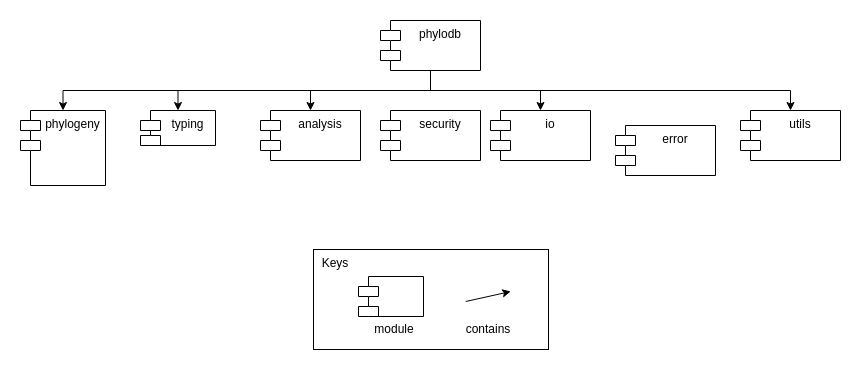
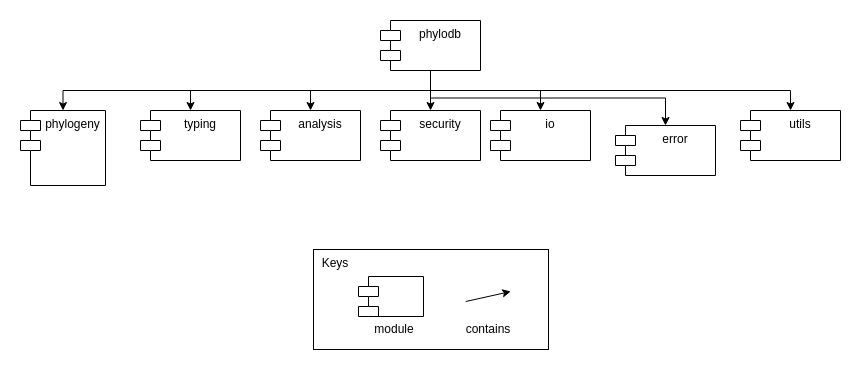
edge "phylodb" -> "error": added
edge "phylodb" -> "security": added
node "typing": size 75x35 -> 100x50
